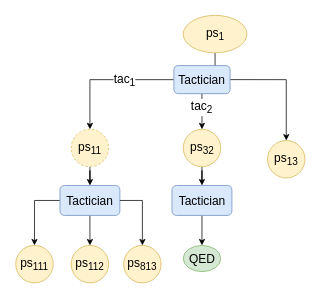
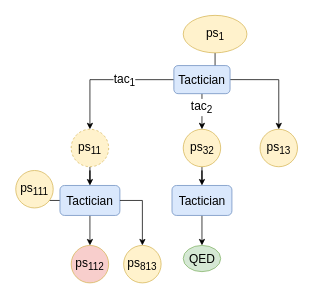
node "ps13": moved (286, 159) -> (279, 148)
node "ps111": moved (34, 264) -> (34, 189)
node "ps112": fillcolor #fff2cc -> #f8cecc
